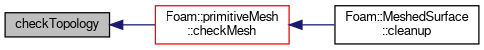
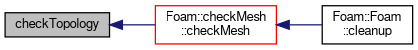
node "Foam::primitiveMesh ::checkMesh": label "Foam::primitiveMesh ::checkMesh" -> "Foam::checkMesh ::checkMesh"
node "Foam::MeshedSurface ::cleanup": label "Foam::MeshedSurface ::cleanup" -> "Foam::Foam ::cleanup"
